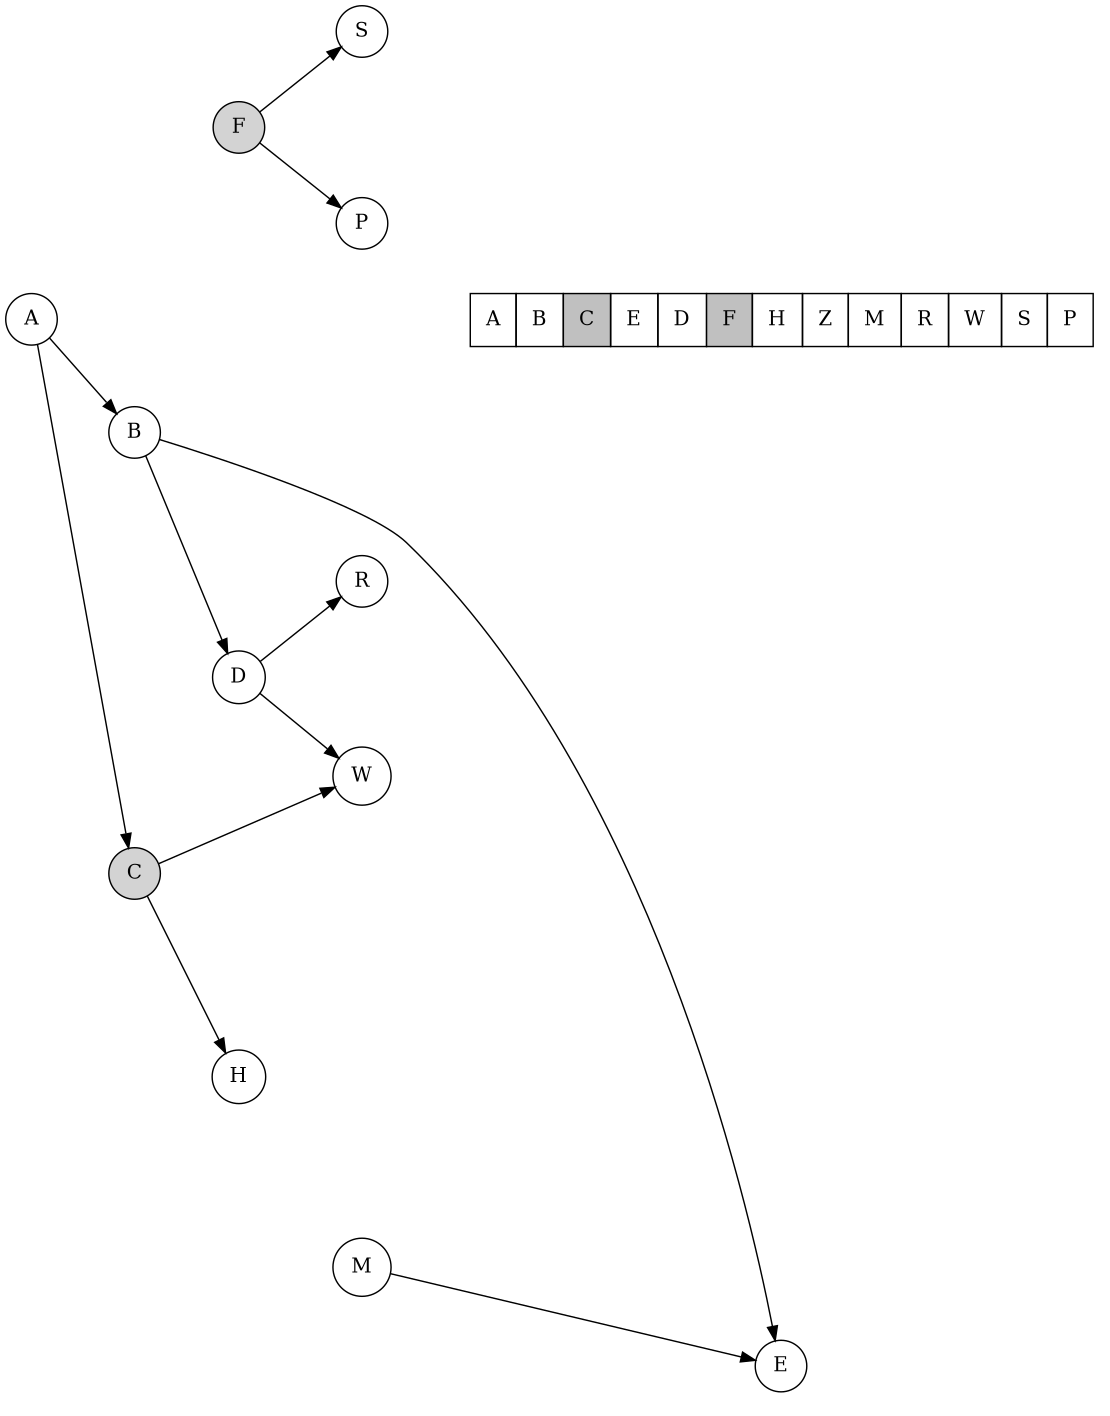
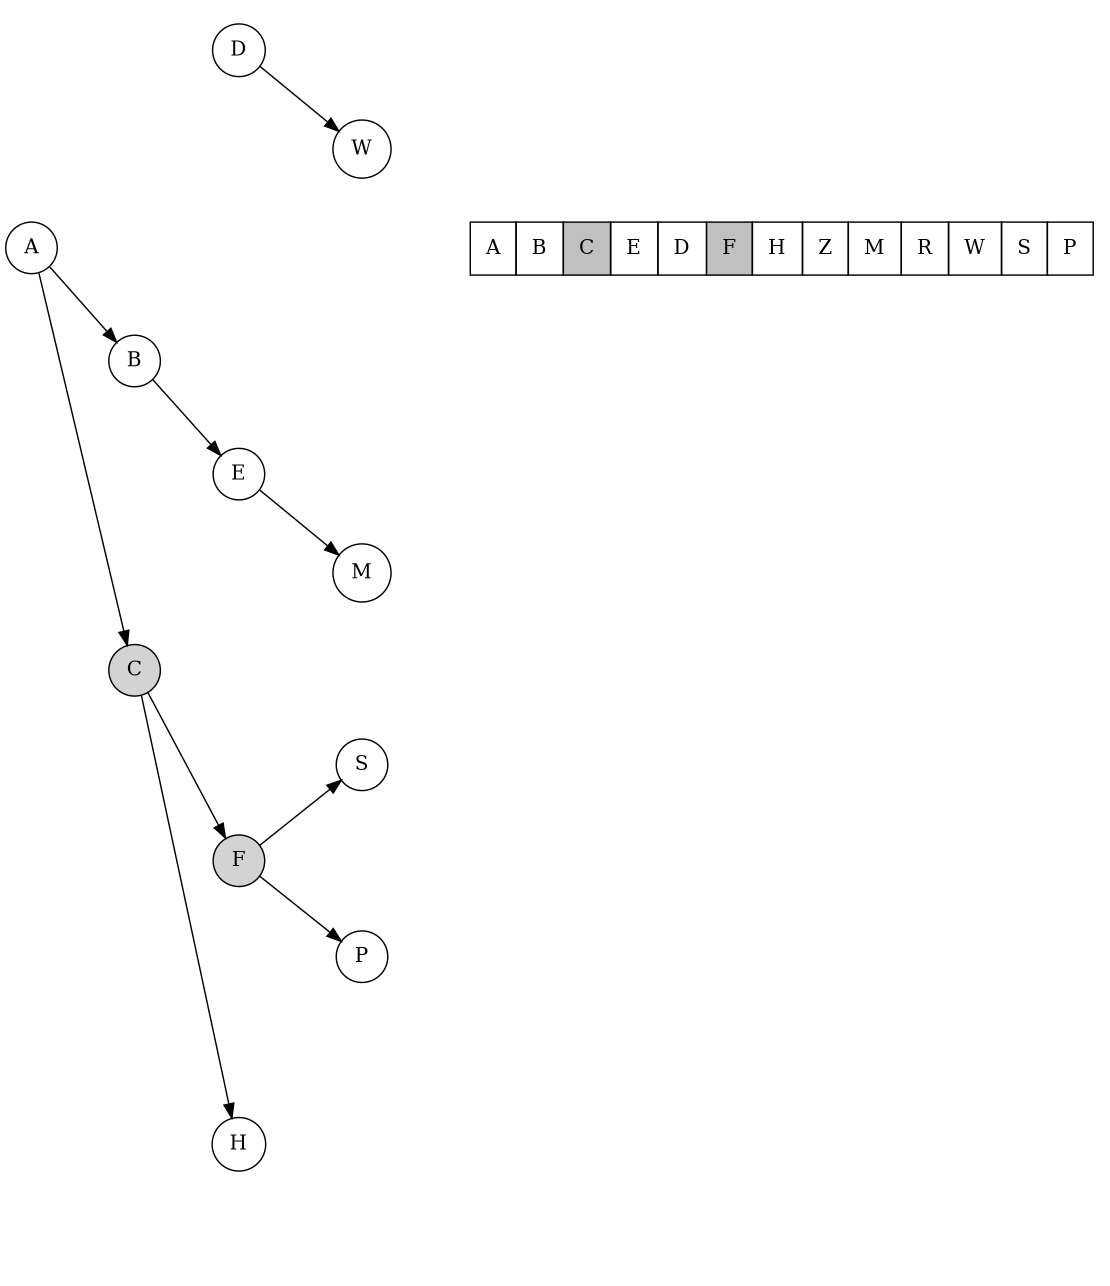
edge "B" -> "D": removed
node "R": removed
edge "C" -> "W": now "C" -> "F"
edge "M" -> "E": reversed
